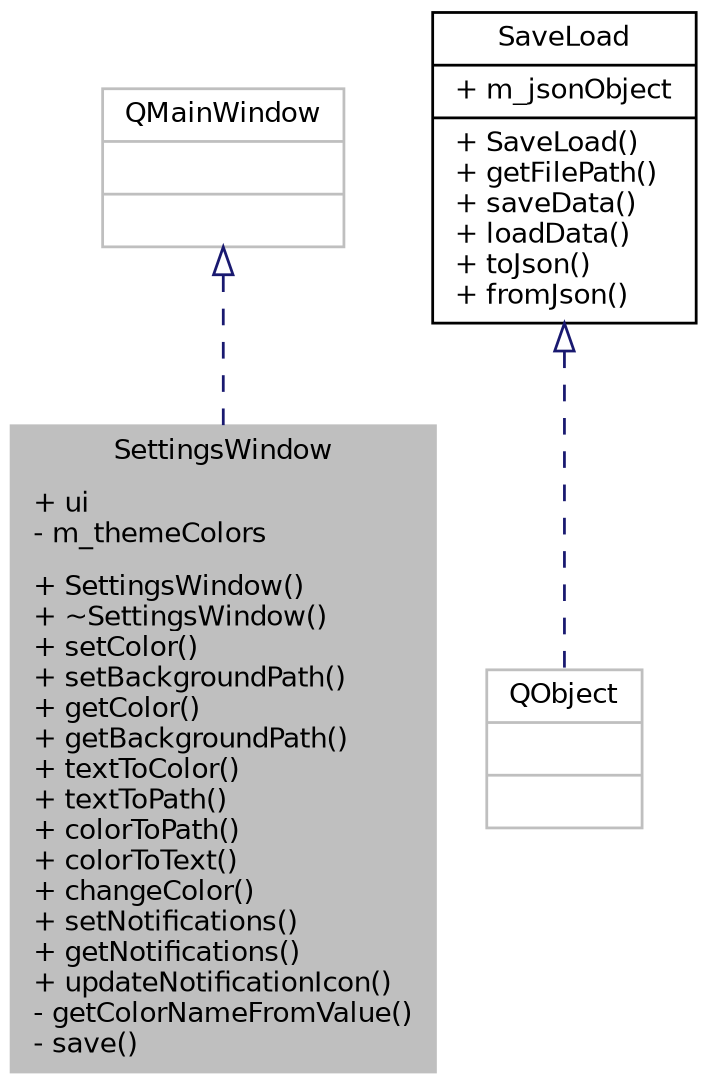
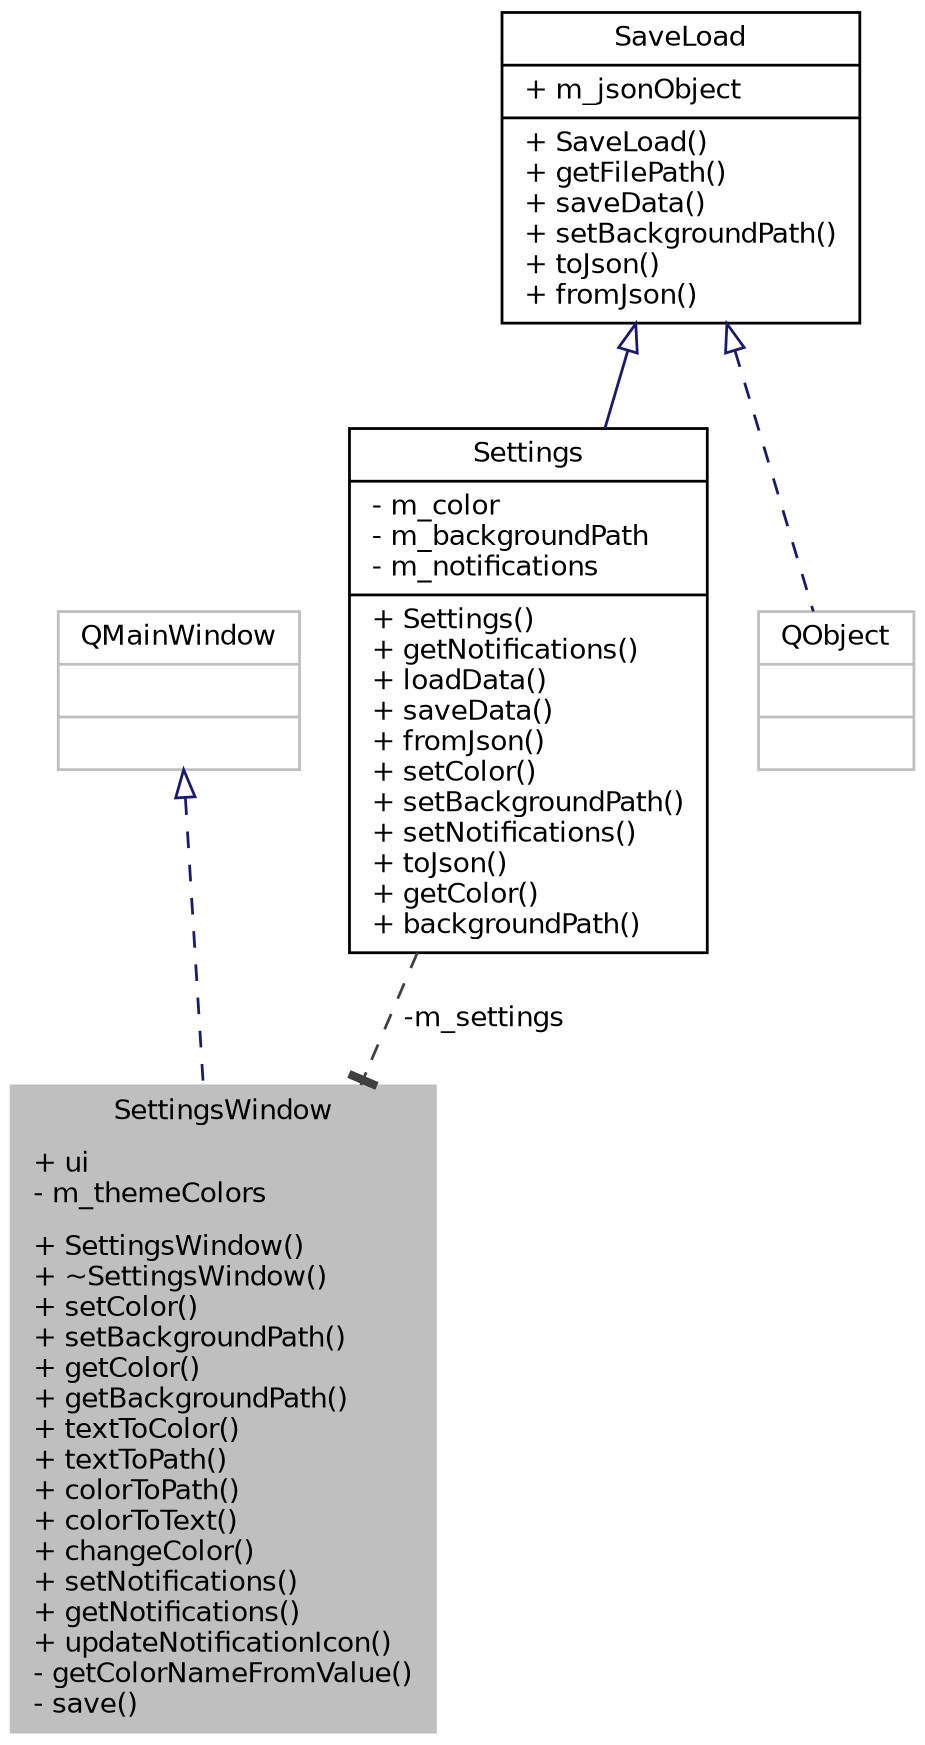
node "SaveLoad": text "+ loadData()" -> "+ setBackgroundPath()"
node "Settings": added
